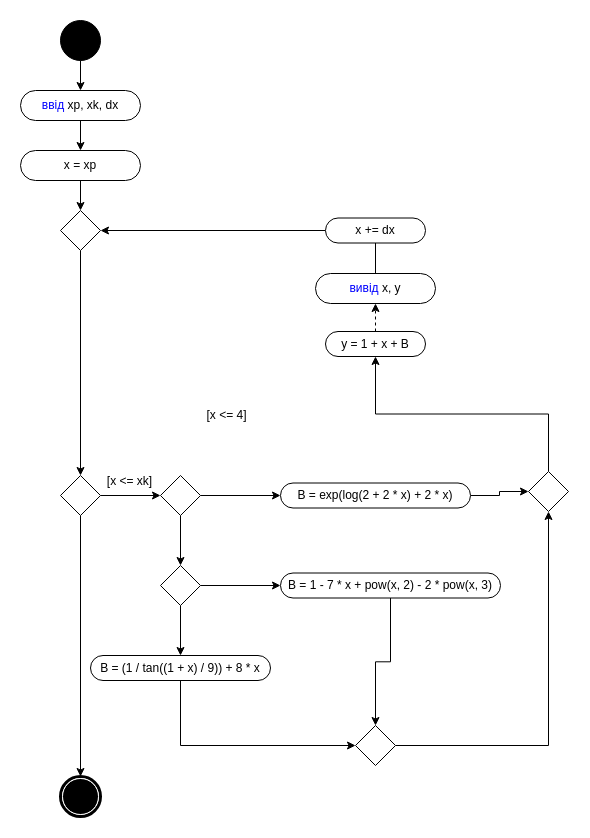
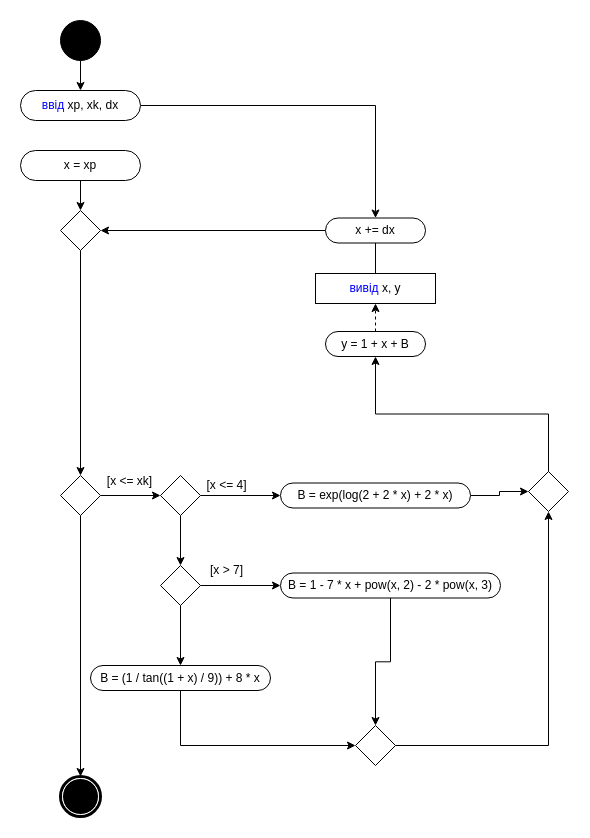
edge "ввід xp, xk, dx" -> "x = xp": now "ввід xp, xk, dx" -> "x += dx"
node "вивід x, y": shape rounded rectangle -> rectangle
node "[x <= 4]": moved (227, 416) -> (227, 486)
node "[x > 7]": added
node "B = (1 / tan((1 + x) / 9)) + 8 * x": moved (181, 668) -> (181, 678)
